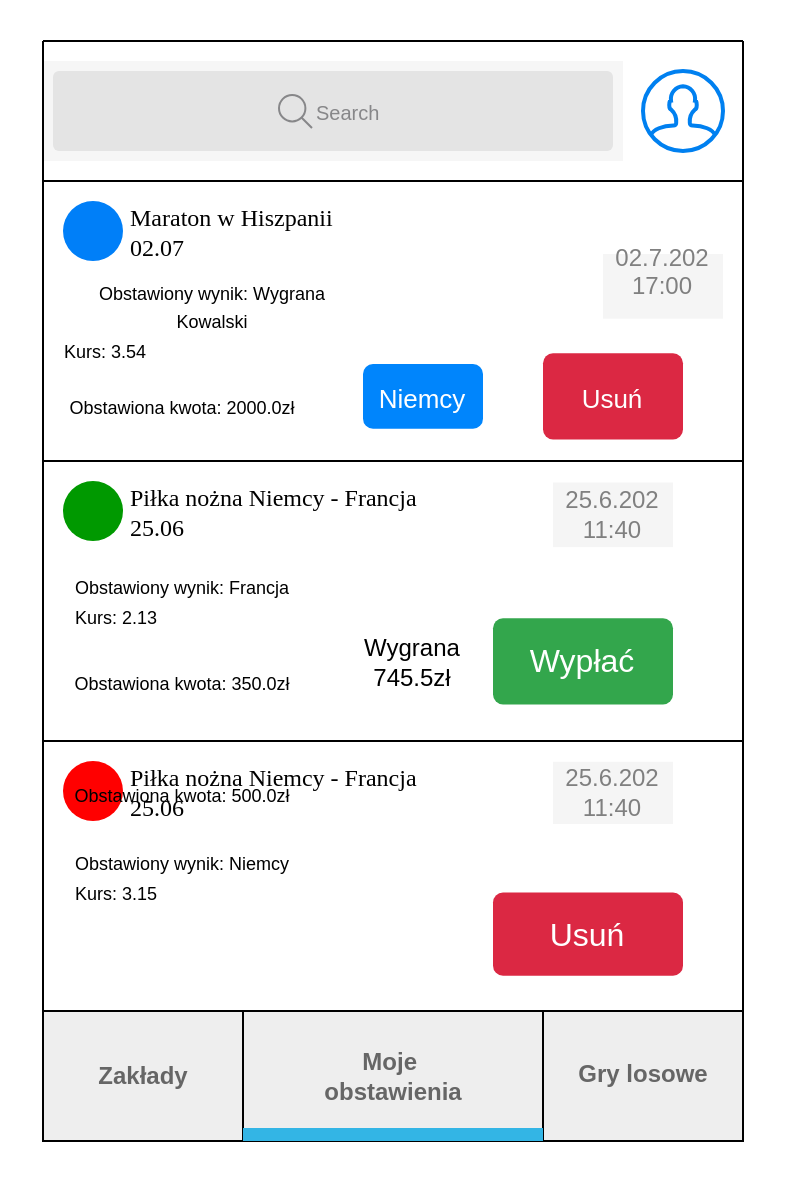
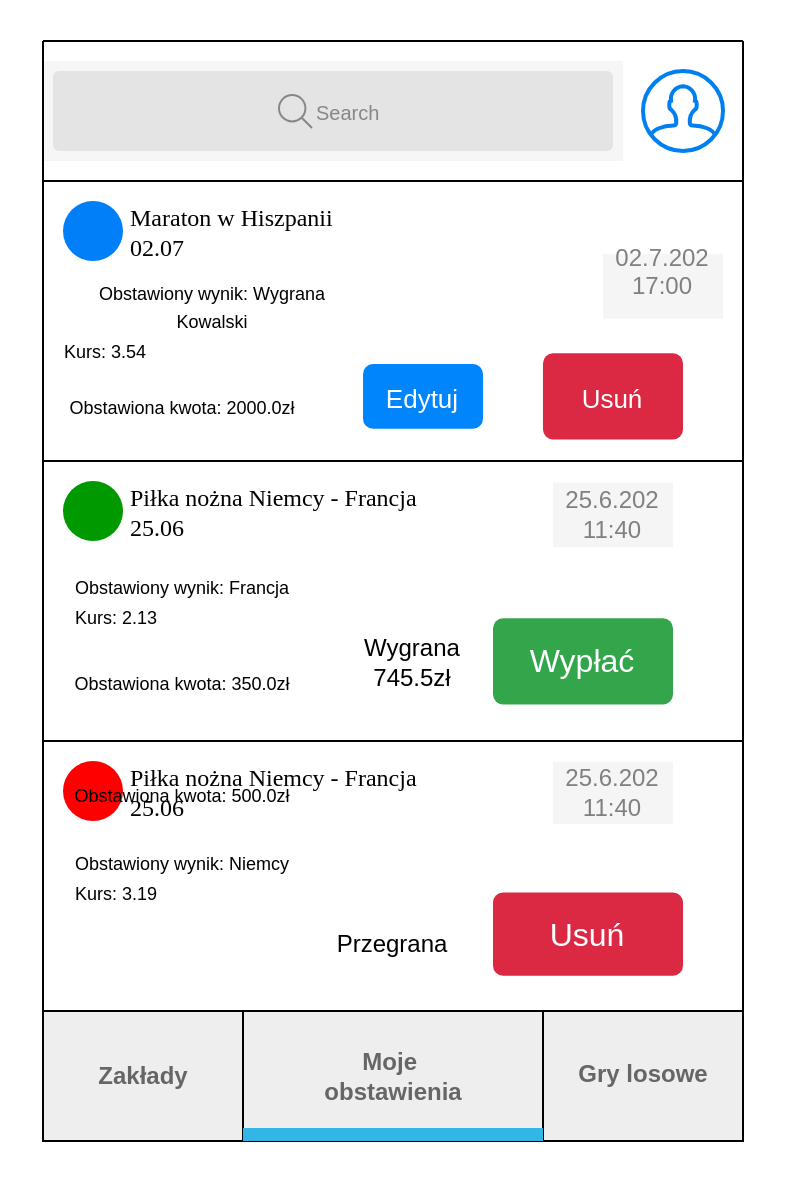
node "Niemcy": label "Niemcy" -> "Edytuj"
node "Obstawiony wynik: Niemcy Kurs: 3.15": label "Obstawiony wynik: Niemcy Kurs: 3.15" -> "Obstawiony wynik: Niemcy Kurs: 3.19"
node "Przegrana": added
